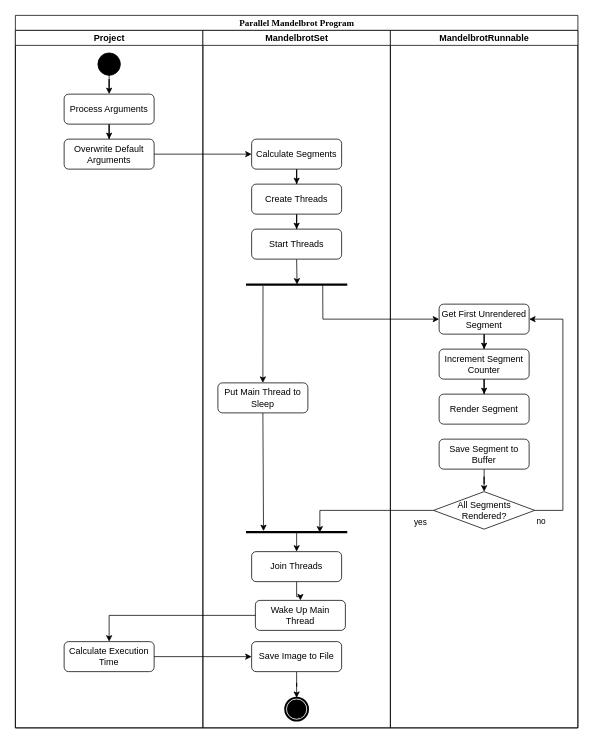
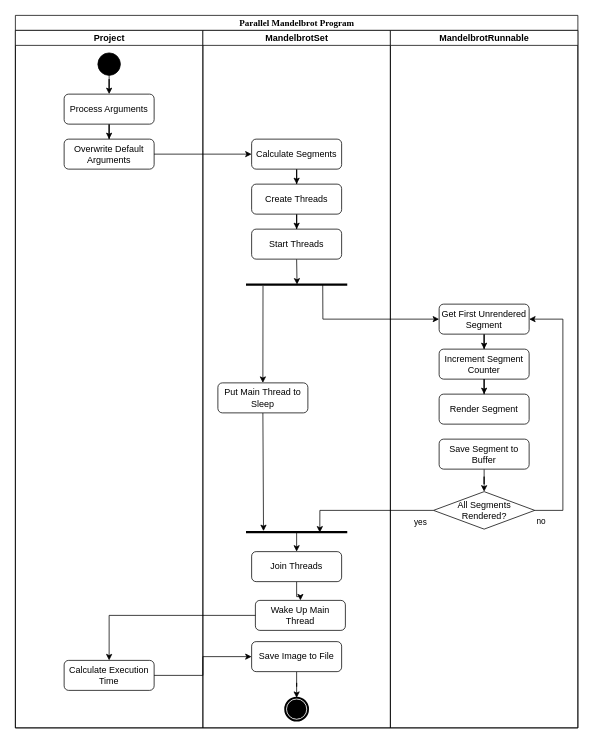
node "Calculate Execution Time": moved (109, 657) -> (109, 675)
